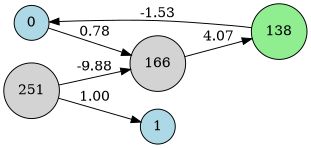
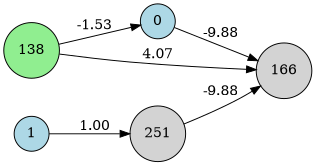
edge "0" -> "166": label "0.78" -> "-9.88"
edge "166" -> "138": reversed
edge "251" -> "1": reversed
